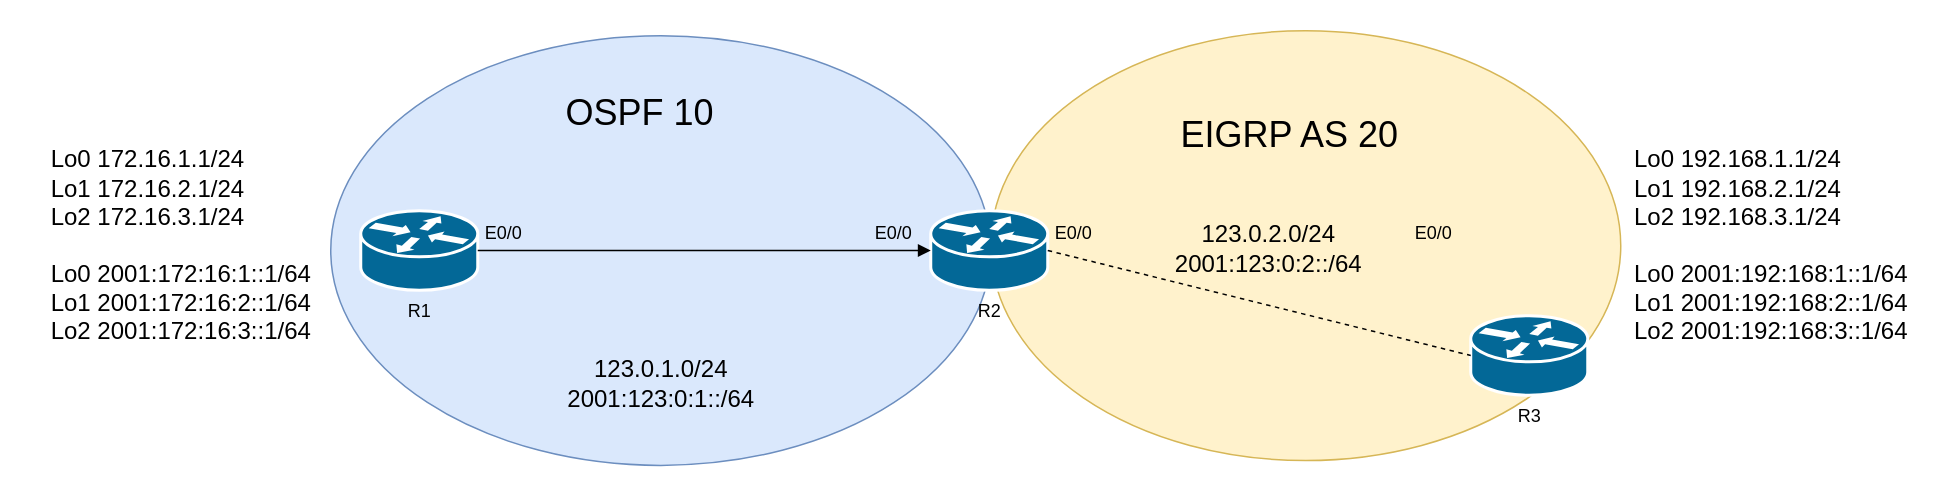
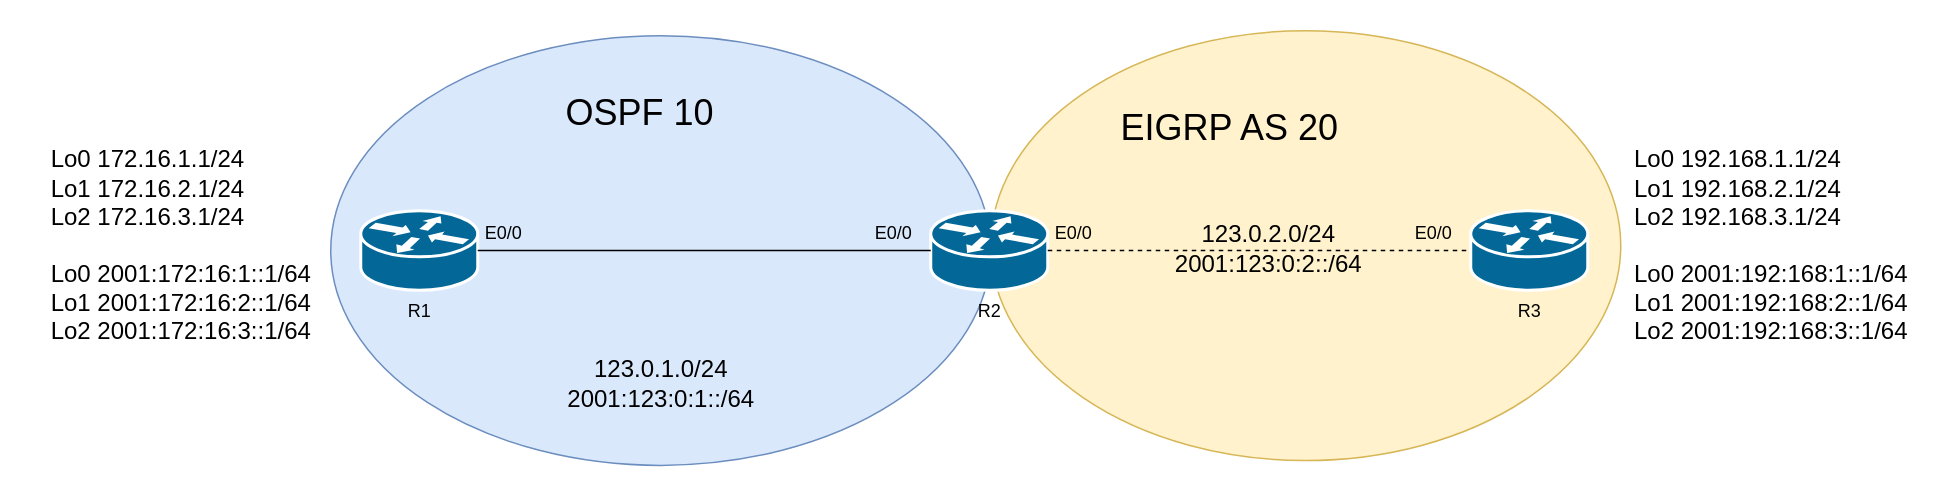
node "EIGRP AS 20": moved (1306, 136) -> (1246, 128)
edge "R1" -> "R2": arrowhead block -> none
node "R3": moved (1529, 356) -> (1529, 251)
